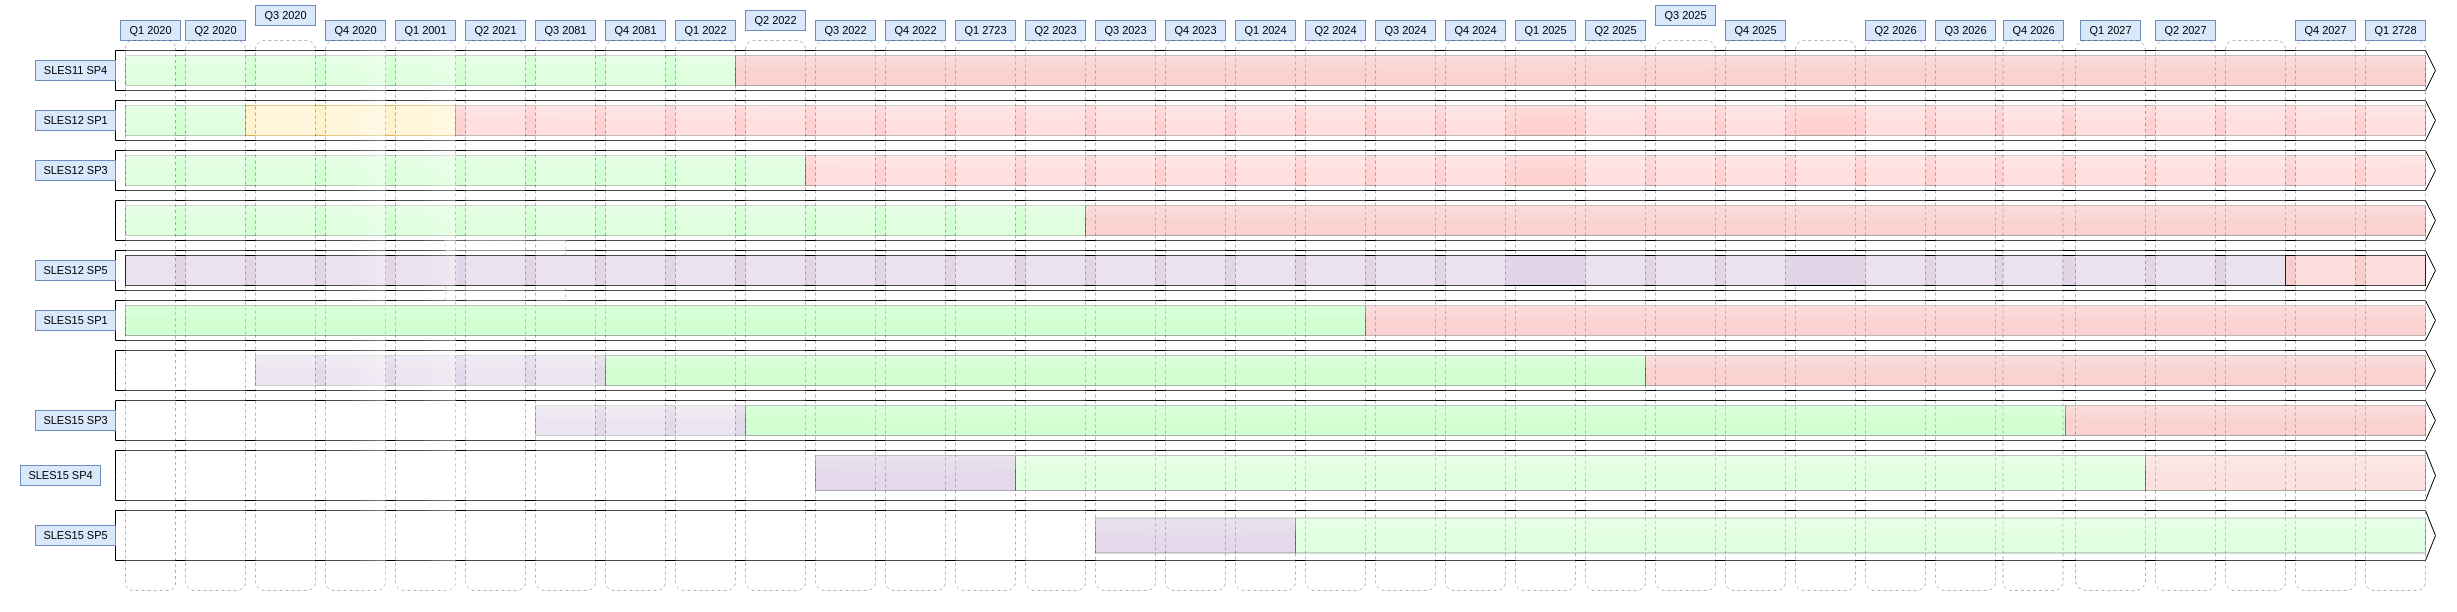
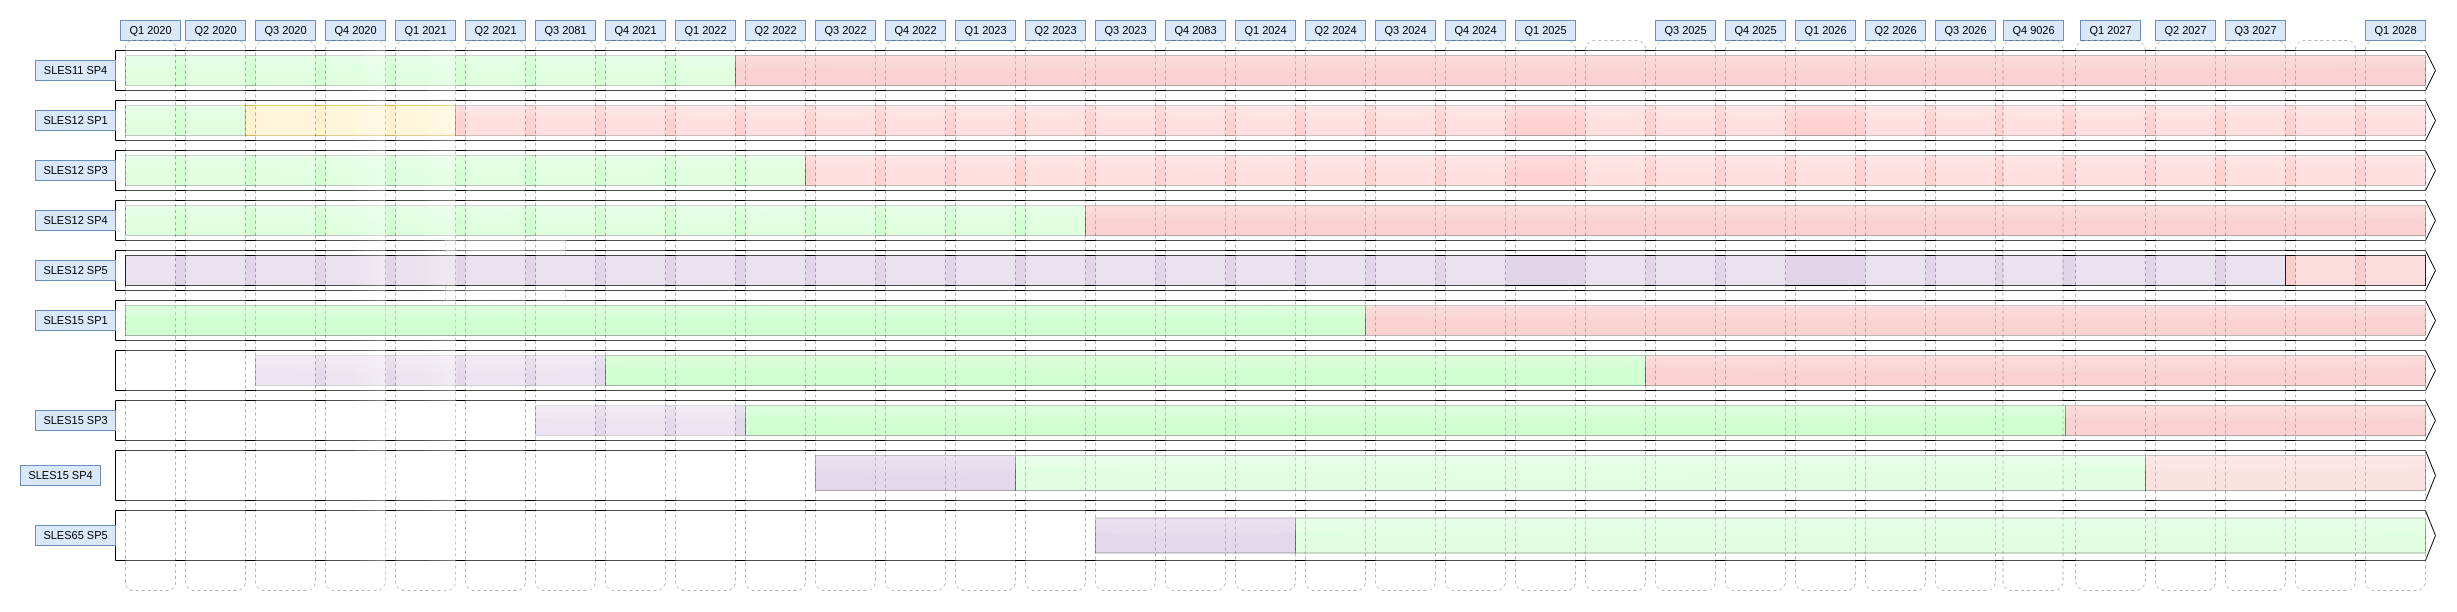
node "Q3 2020": moved (286, 16) -> (286, 31)
node "Q3 2025": moved (1686, 16) -> (1686, 31)
node "Q2 2022": moved (776, 21) -> (776, 31)
node "Q1 2001": label "Q1 2001" -> "Q1 2021"
node "Q4 2081": label "Q4 2081" -> "Q4 2021"
node "Q1 2723": label "Q1 2723" -> "Q1 2023"
node "Q4 2023": label "Q4 2023" -> "Q4 2083"
node "Q2 2025": removed
node "Q1 2026": added
node "Q4 2026": label "Q4 2026" -> "Q4 9026"
node "Q3 2027": added
node "Q4 2027": removed
node "Q1 2728": label "Q1 2728" -> "Q1 2028"
node "SLES12 SP4": added
node "SLES15 SP5": label "SLES15 SP5" -> "SLES65 SP5"
